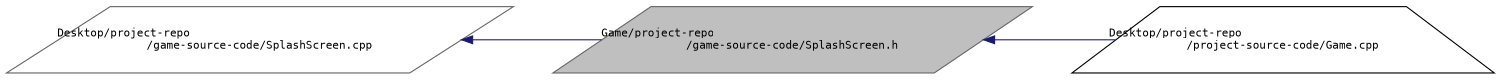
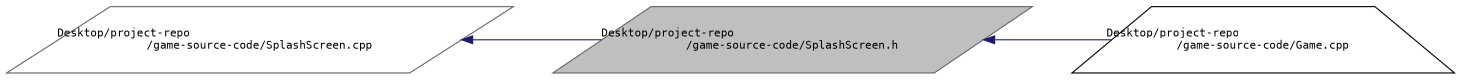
node "Game/project-repo /game-source-code/SplashScreen.h": label "Game/project-repo /game-source-code/SplashScreen.h" -> "Desktop/project-repo /game-source-code/SplashScreen.h"
node "Desktop/project-repo /project-source-code/Game.cpp": label "Desktop/project-repo /project-source-code/Game.cpp" -> "Desktop/project-repo /game-source-code/Game.cpp"
